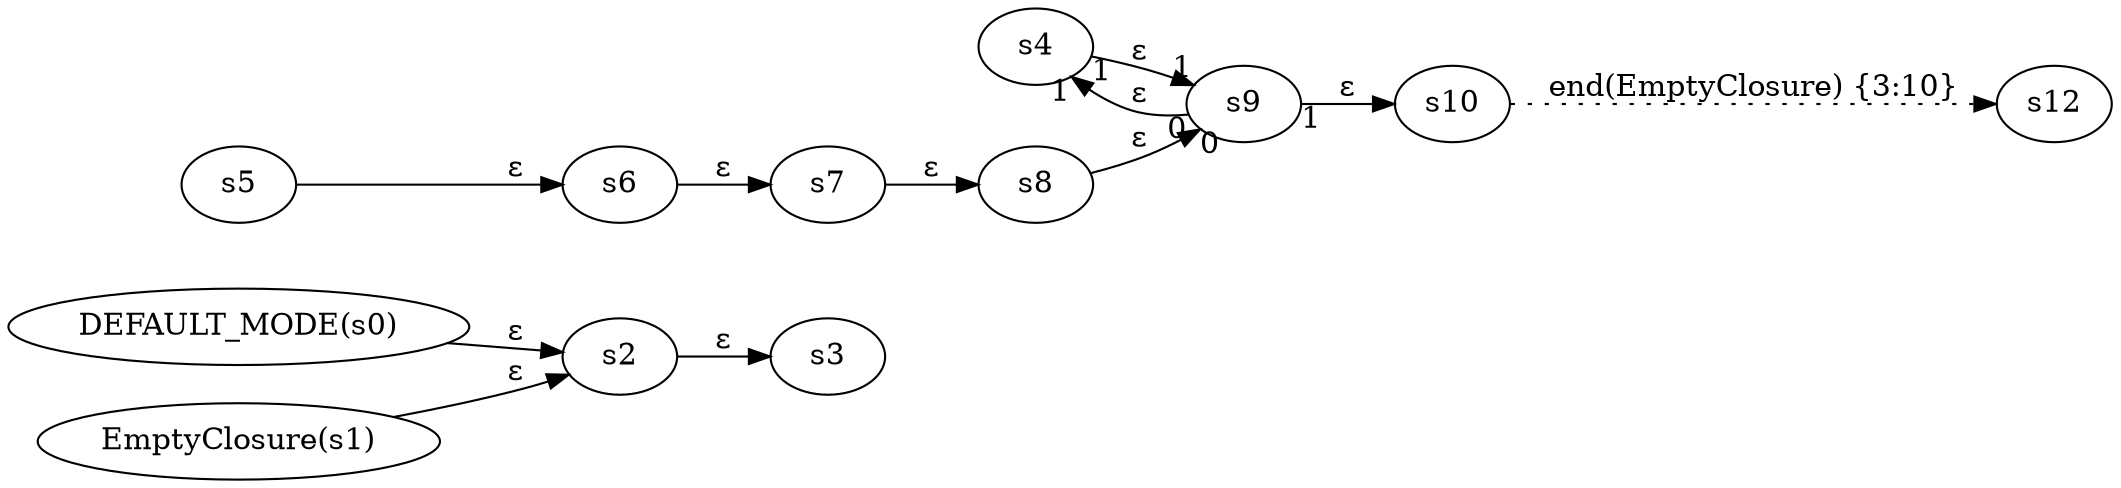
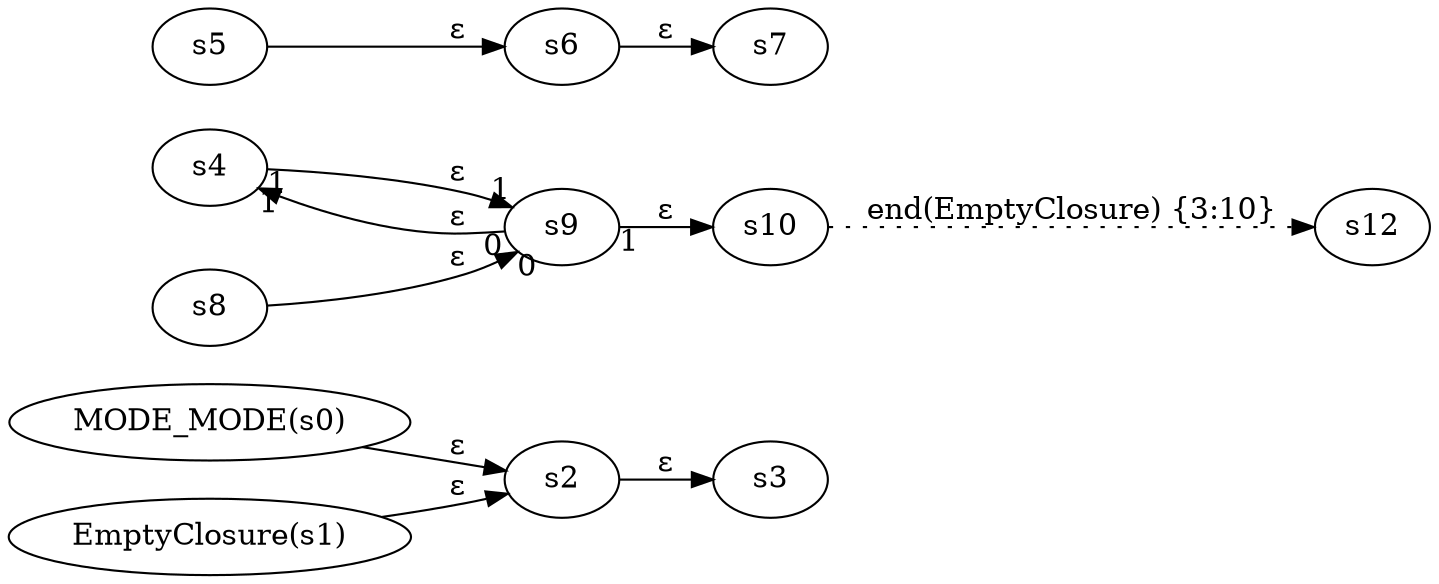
edge "s7" -> "s8": removed, label "ε"
node "DEFAULT_MODE(s0)": label "DEFAULT_MODE(s0)" -> "MODE_MODE(s0)"
